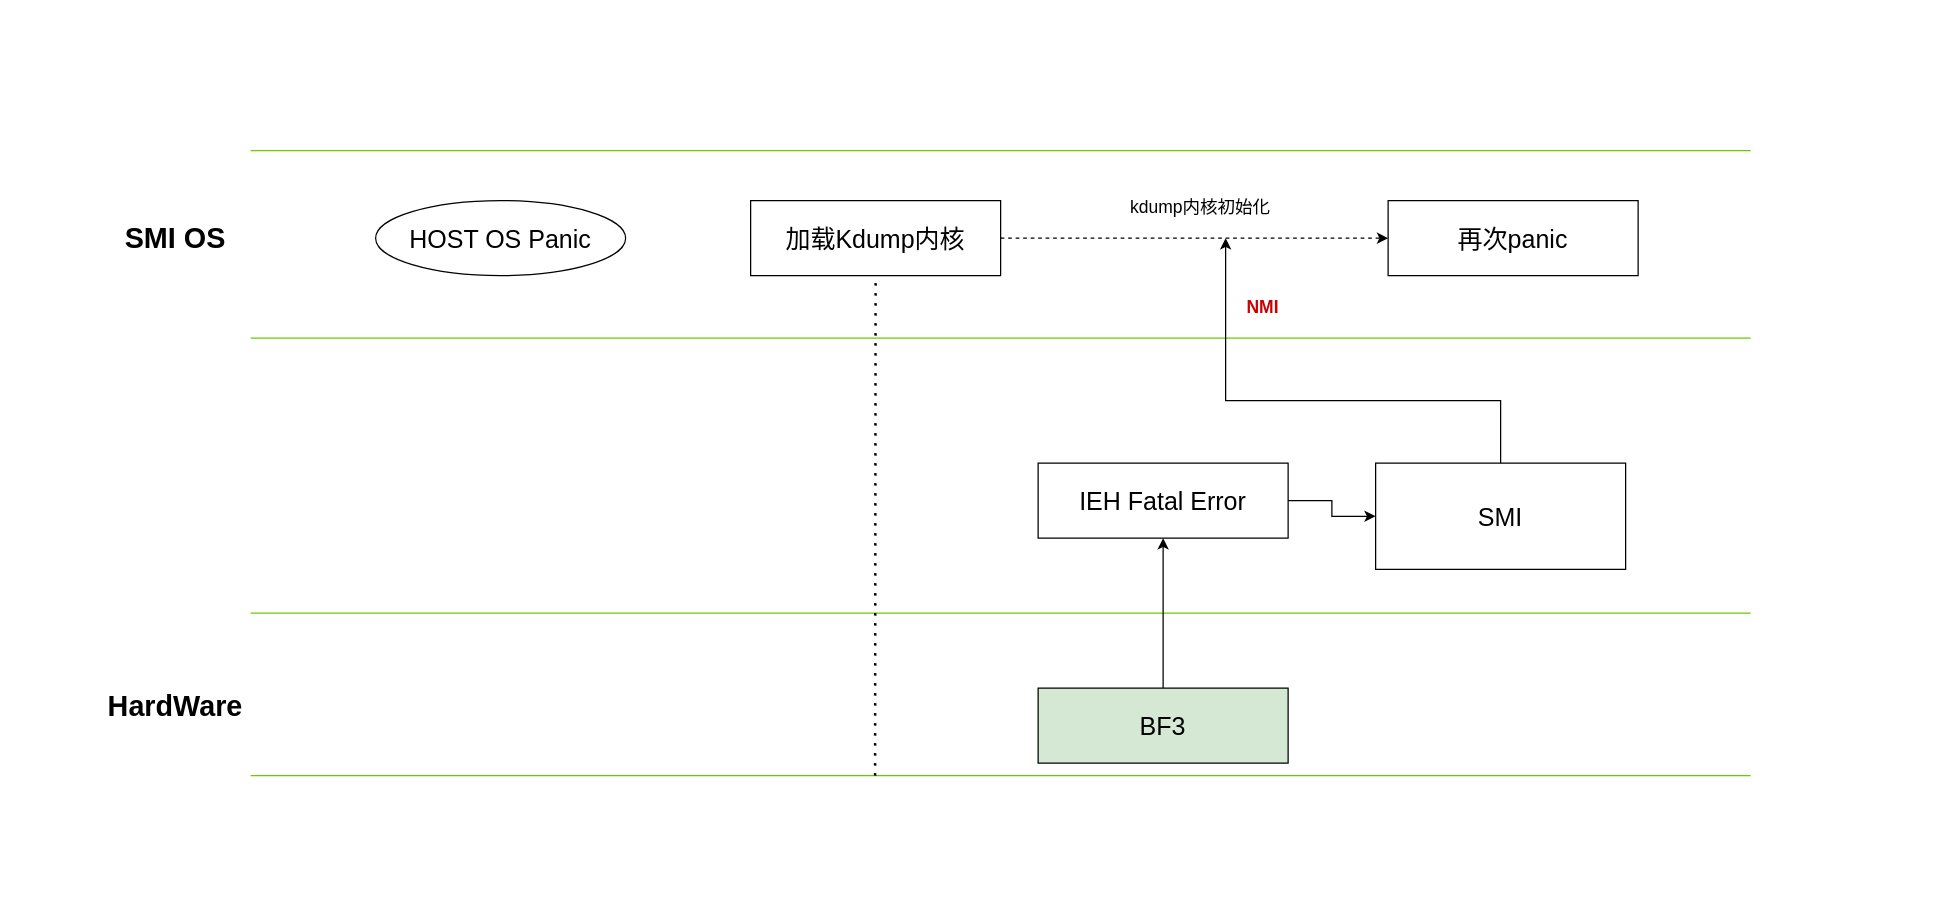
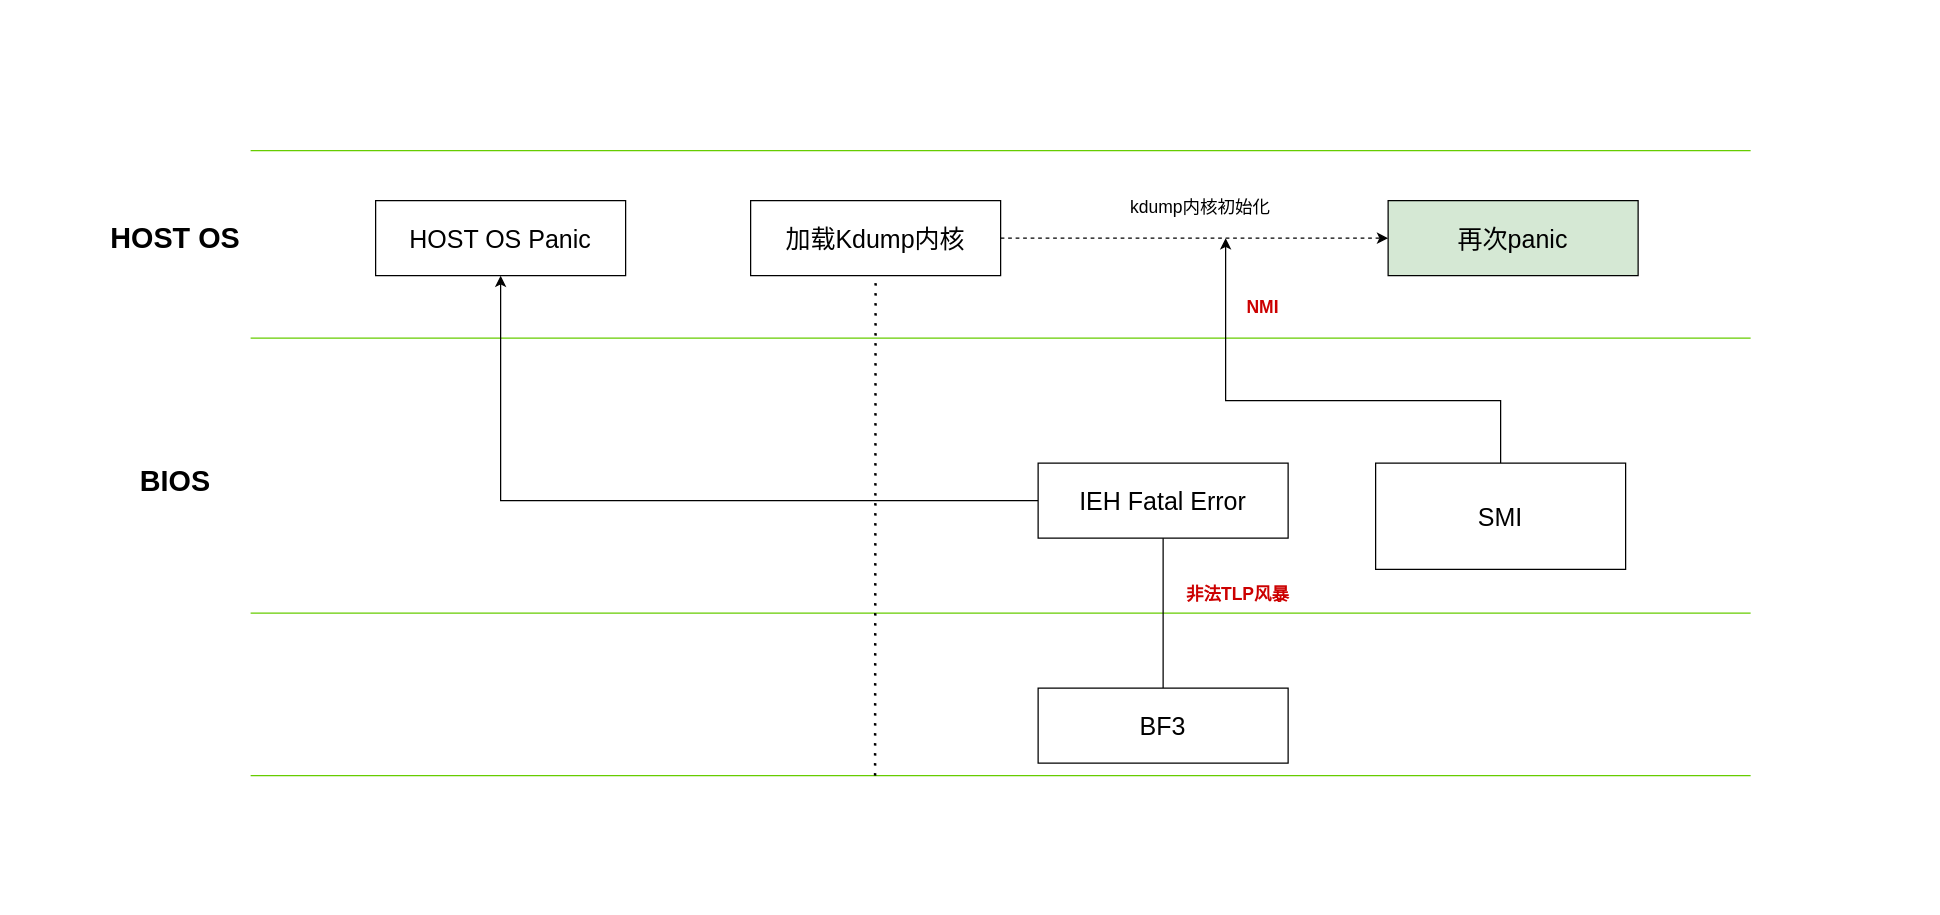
node "SMI OS": label "SMI OS" -> "HOST OS"
node "HOST OS Panic": shape ellipse -> rectangle
node "再次panic": fillcolor #ffffff -> #d5e8d4
node "BIOS": added
edge "IEH Fatal Error" -> "SMI": now "IEH Fatal Error" -> "HOST OS Panic"
edge "BF3" -> "IEH Fatal Error": arrowhead classic -> none
node "非法TLP风暴": added
node "HardWare": removed
node "BF3": fillcolor #d5e8d4 -> #ffffff
